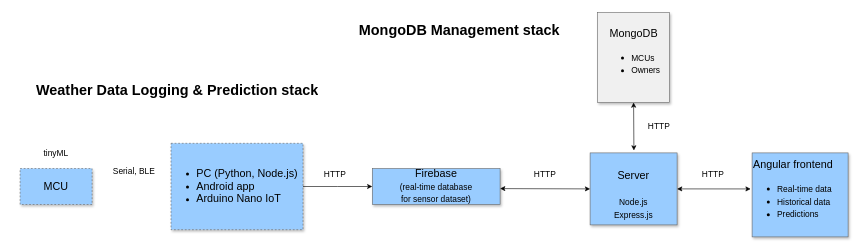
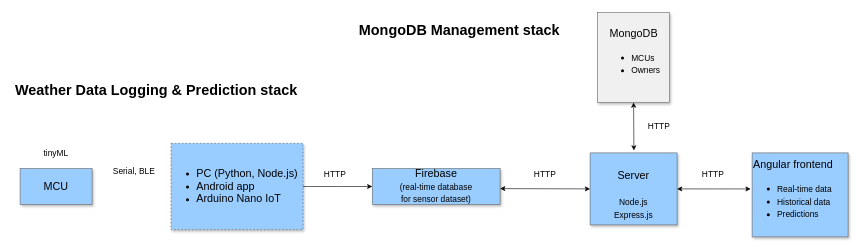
node "Weather Data Logging & Prediction stack": moved (213, 105) -> (192, 105)
node "MCU": style dashed -> solid
